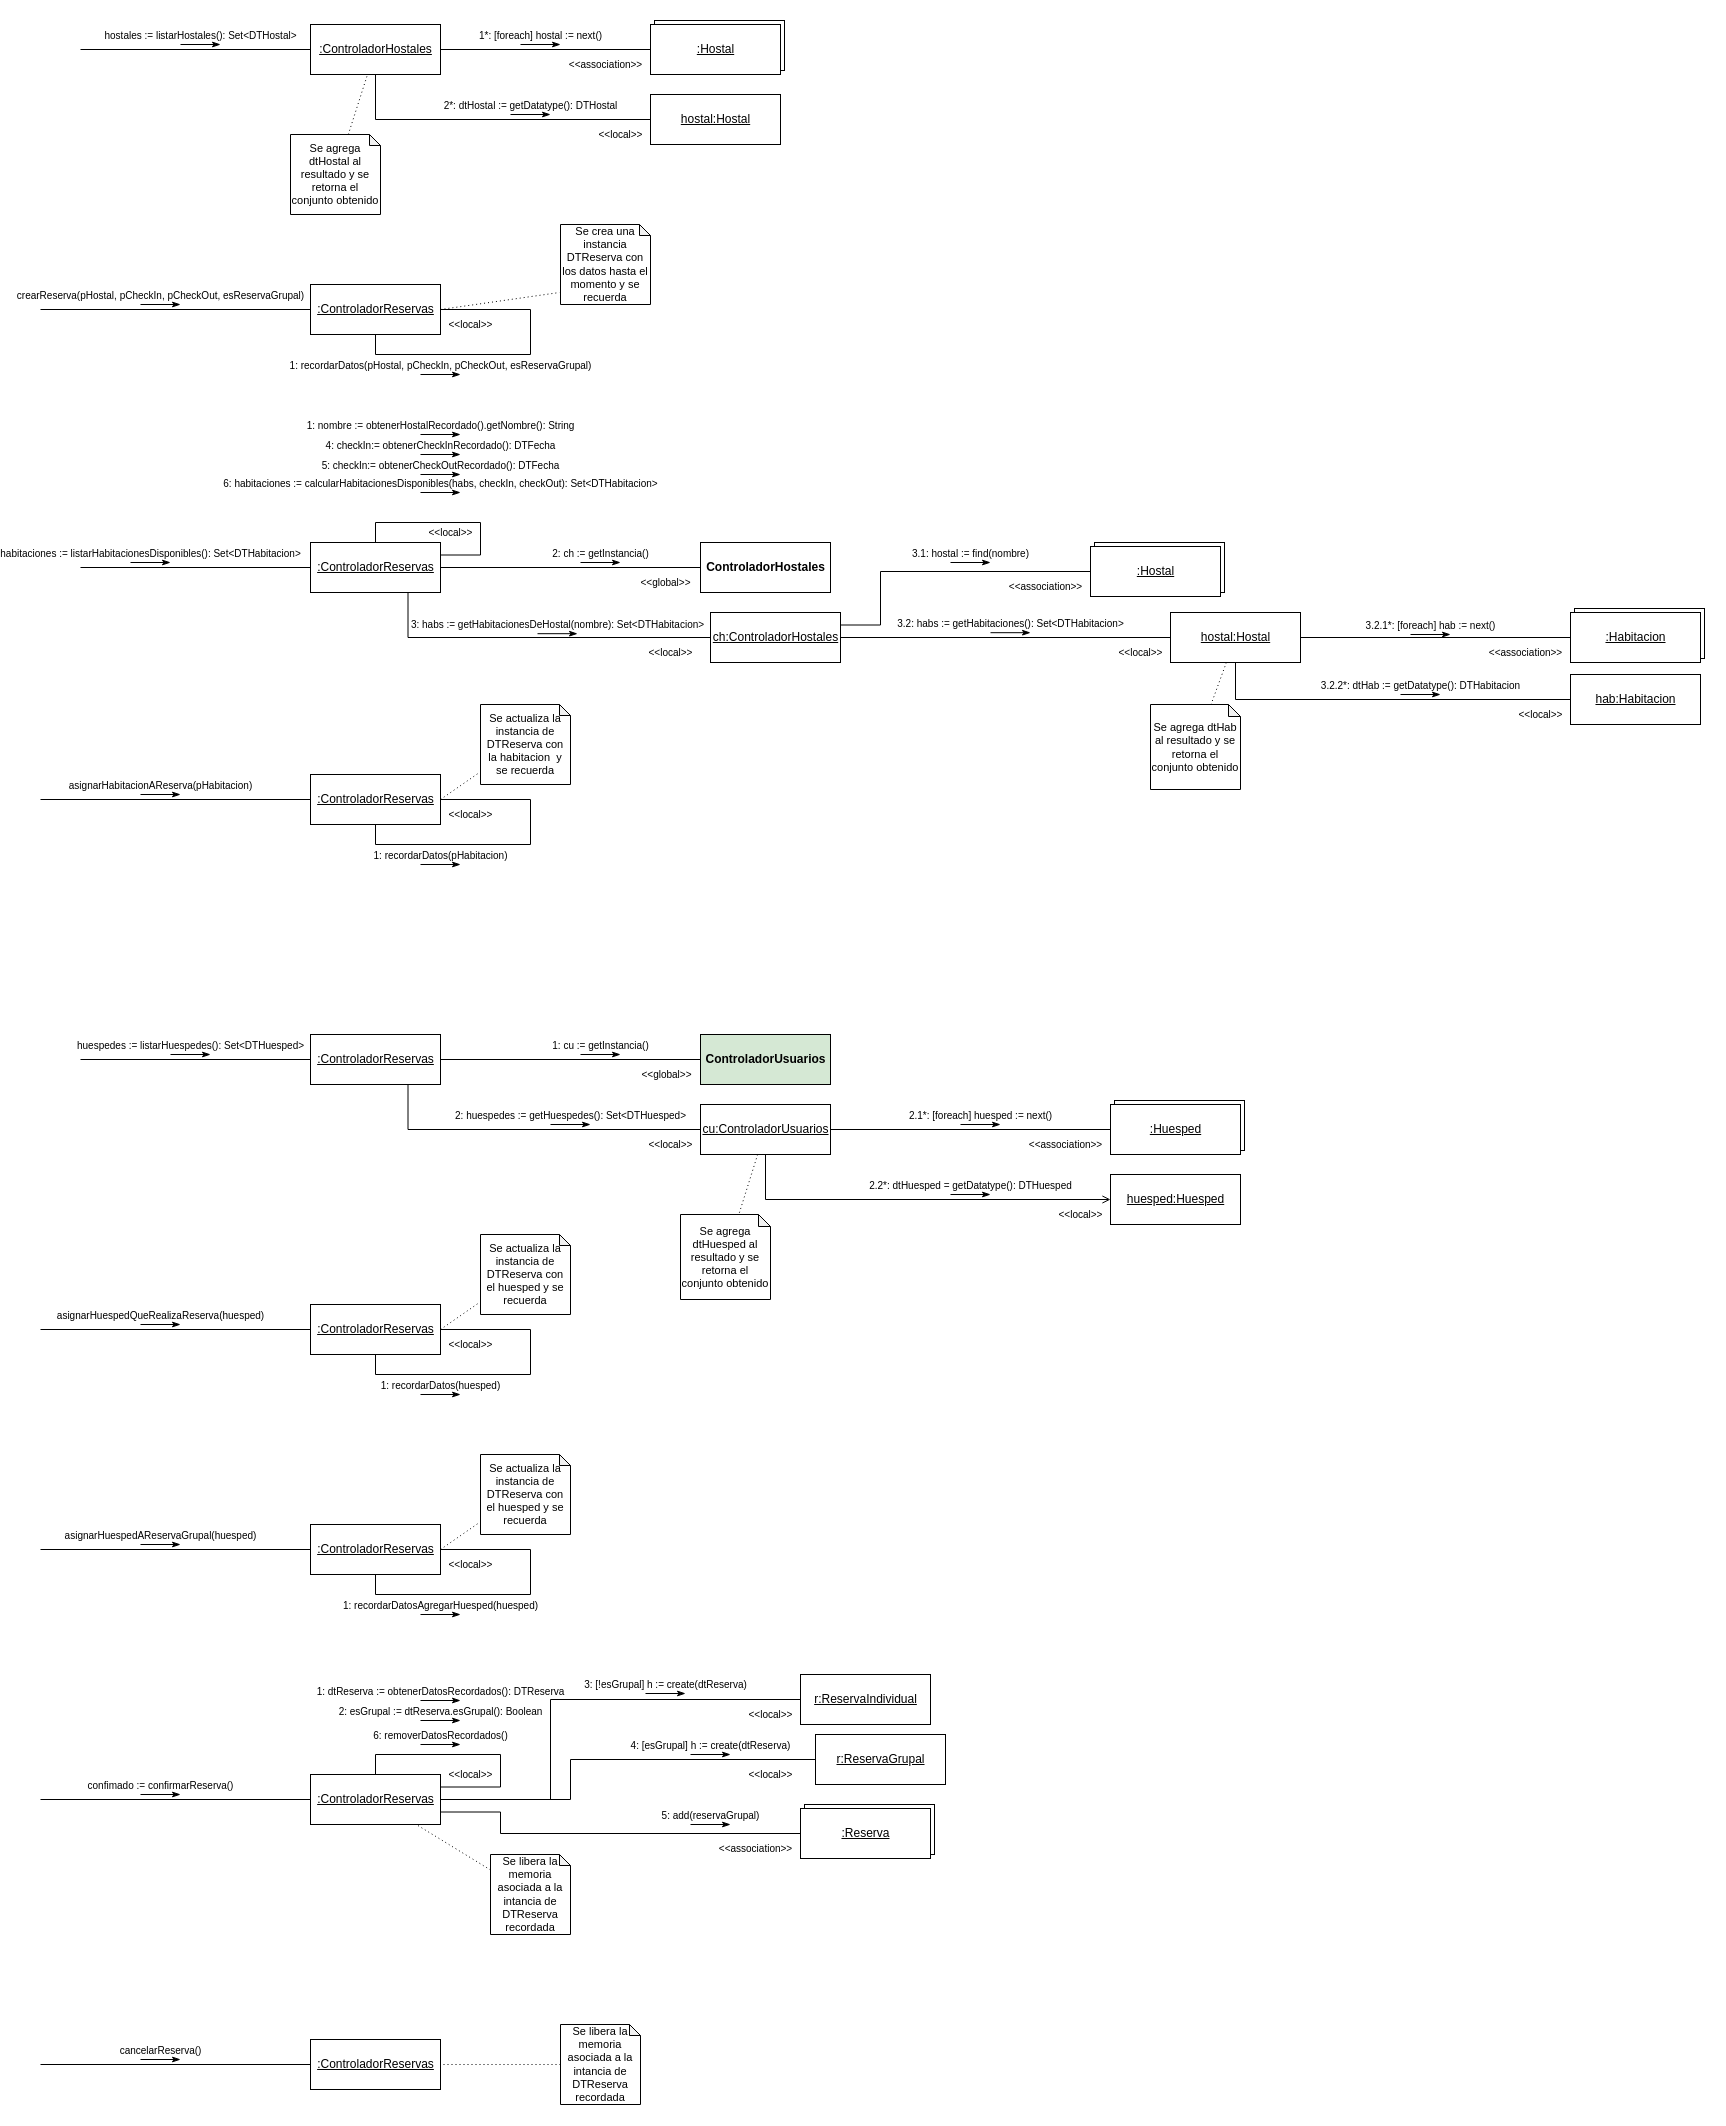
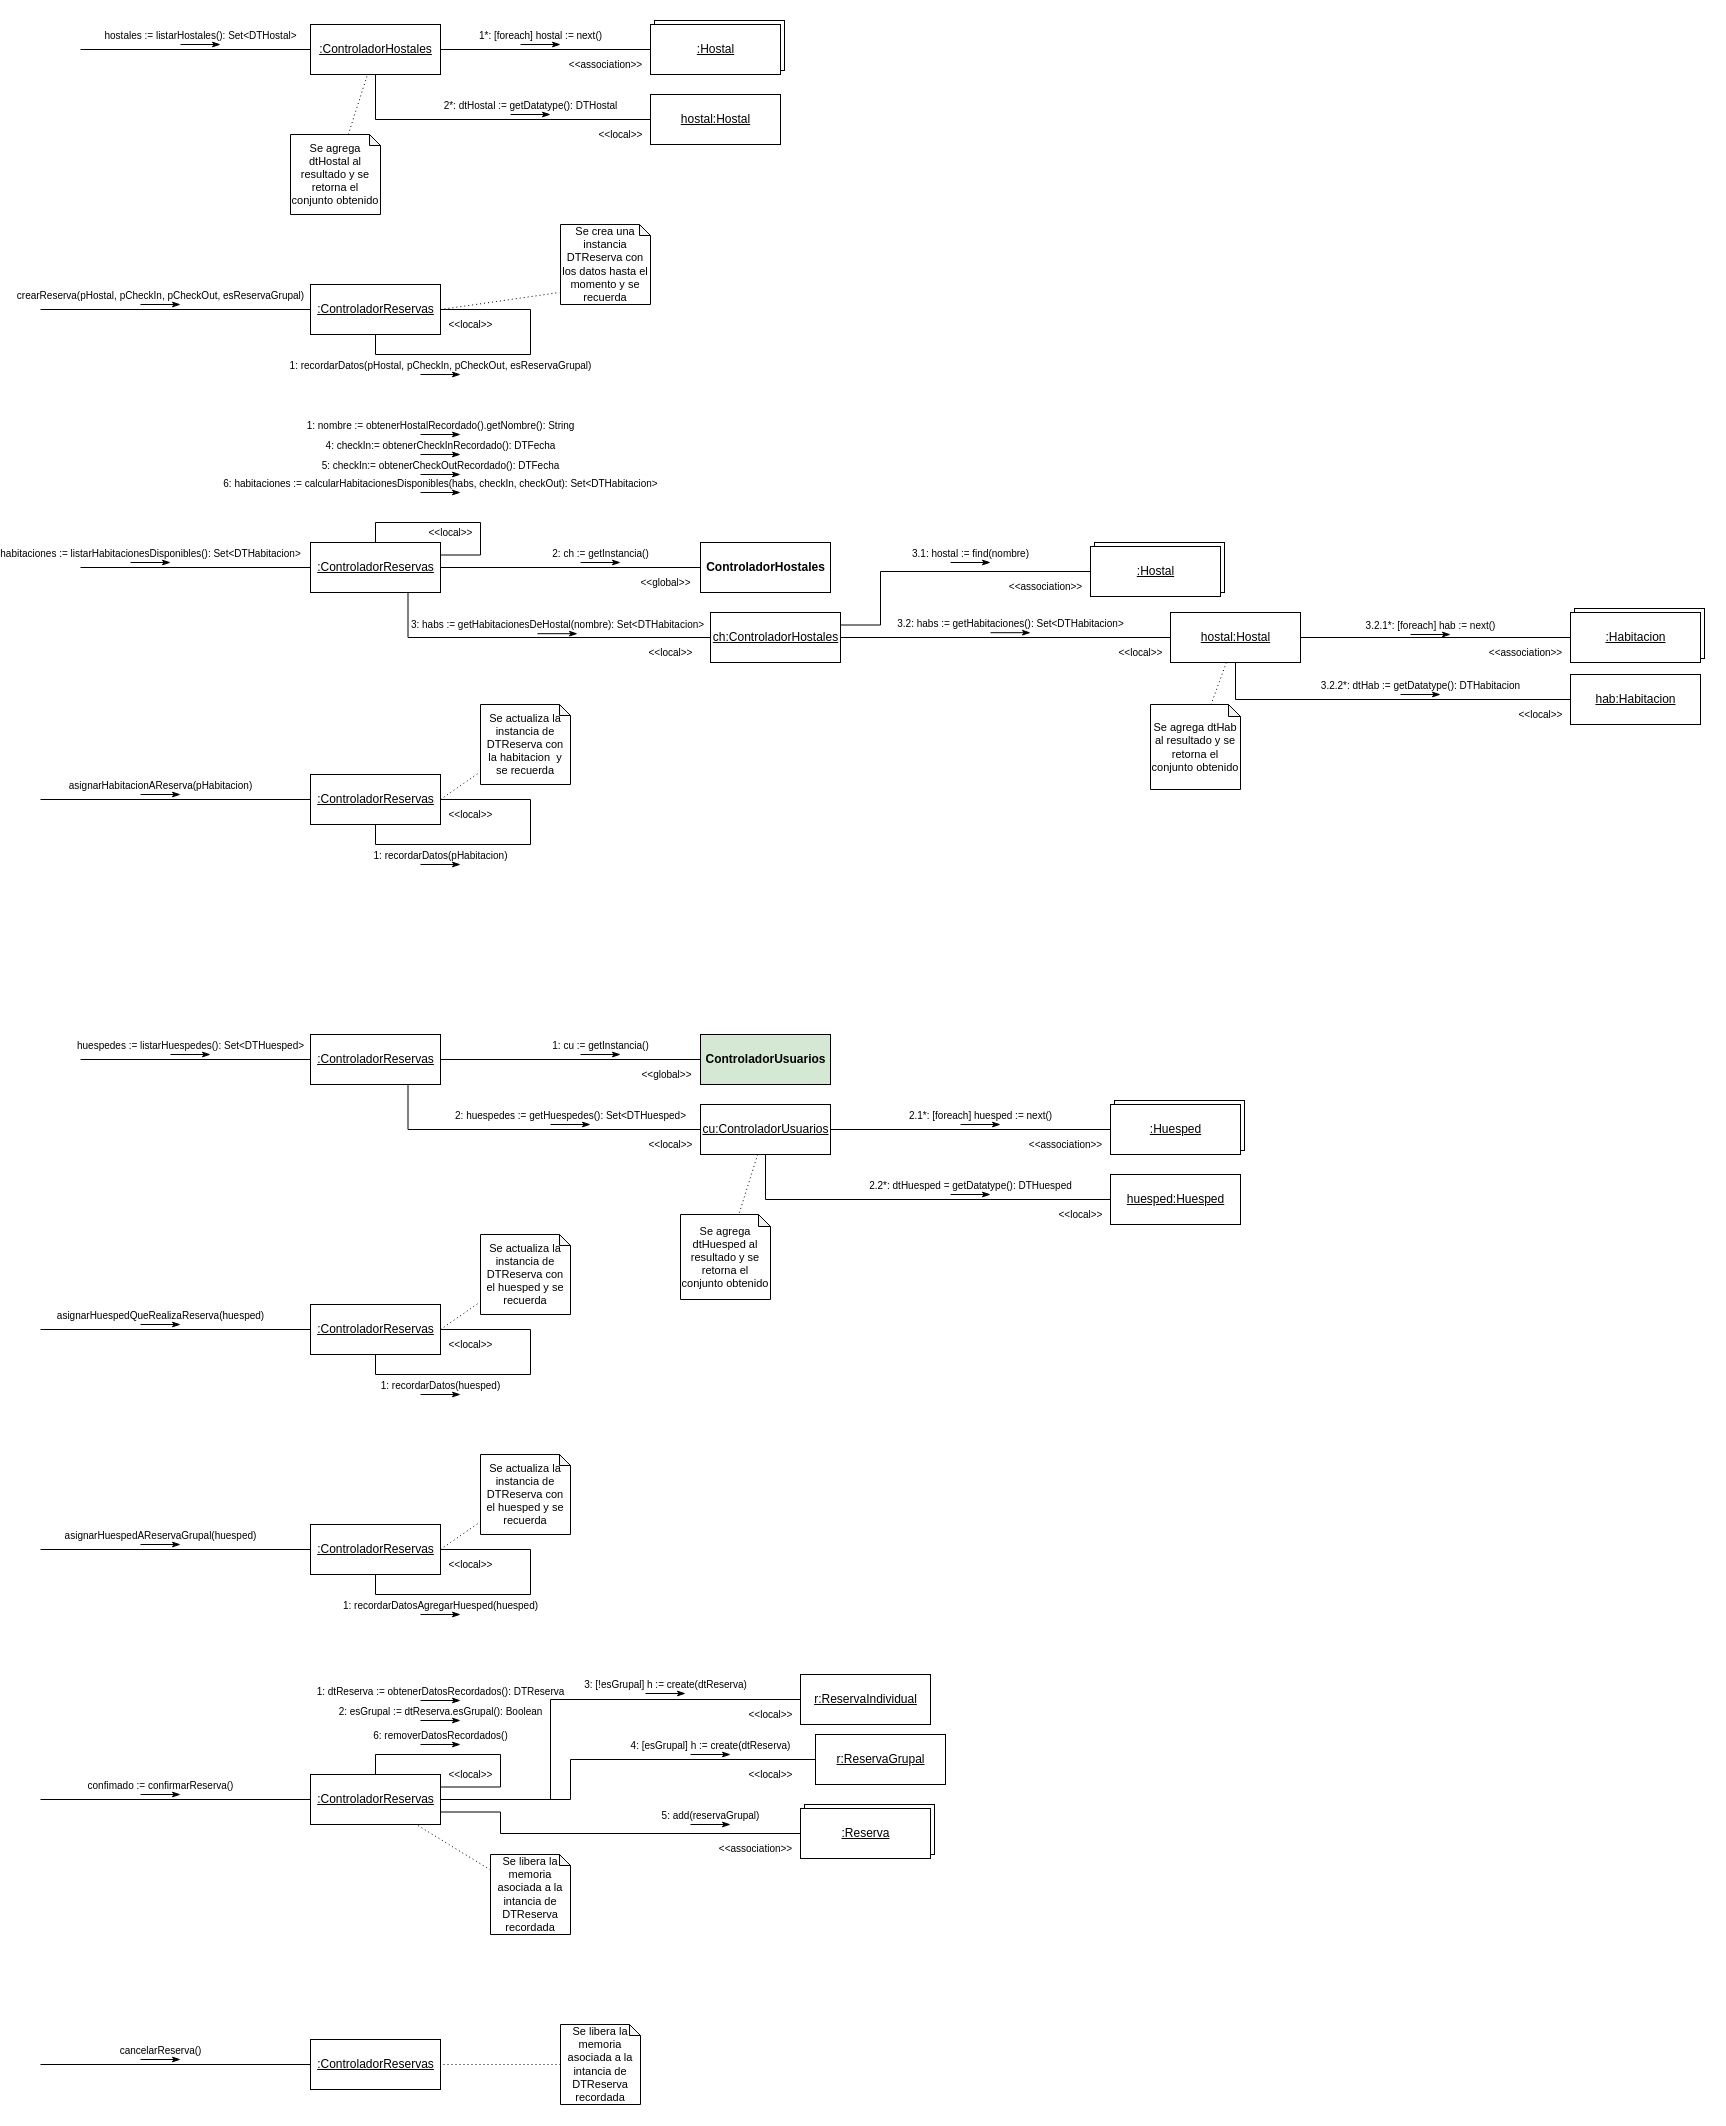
edge "cu:ControladorUsuarios" -> "huesped:Huesped": arrowhead open -> none
